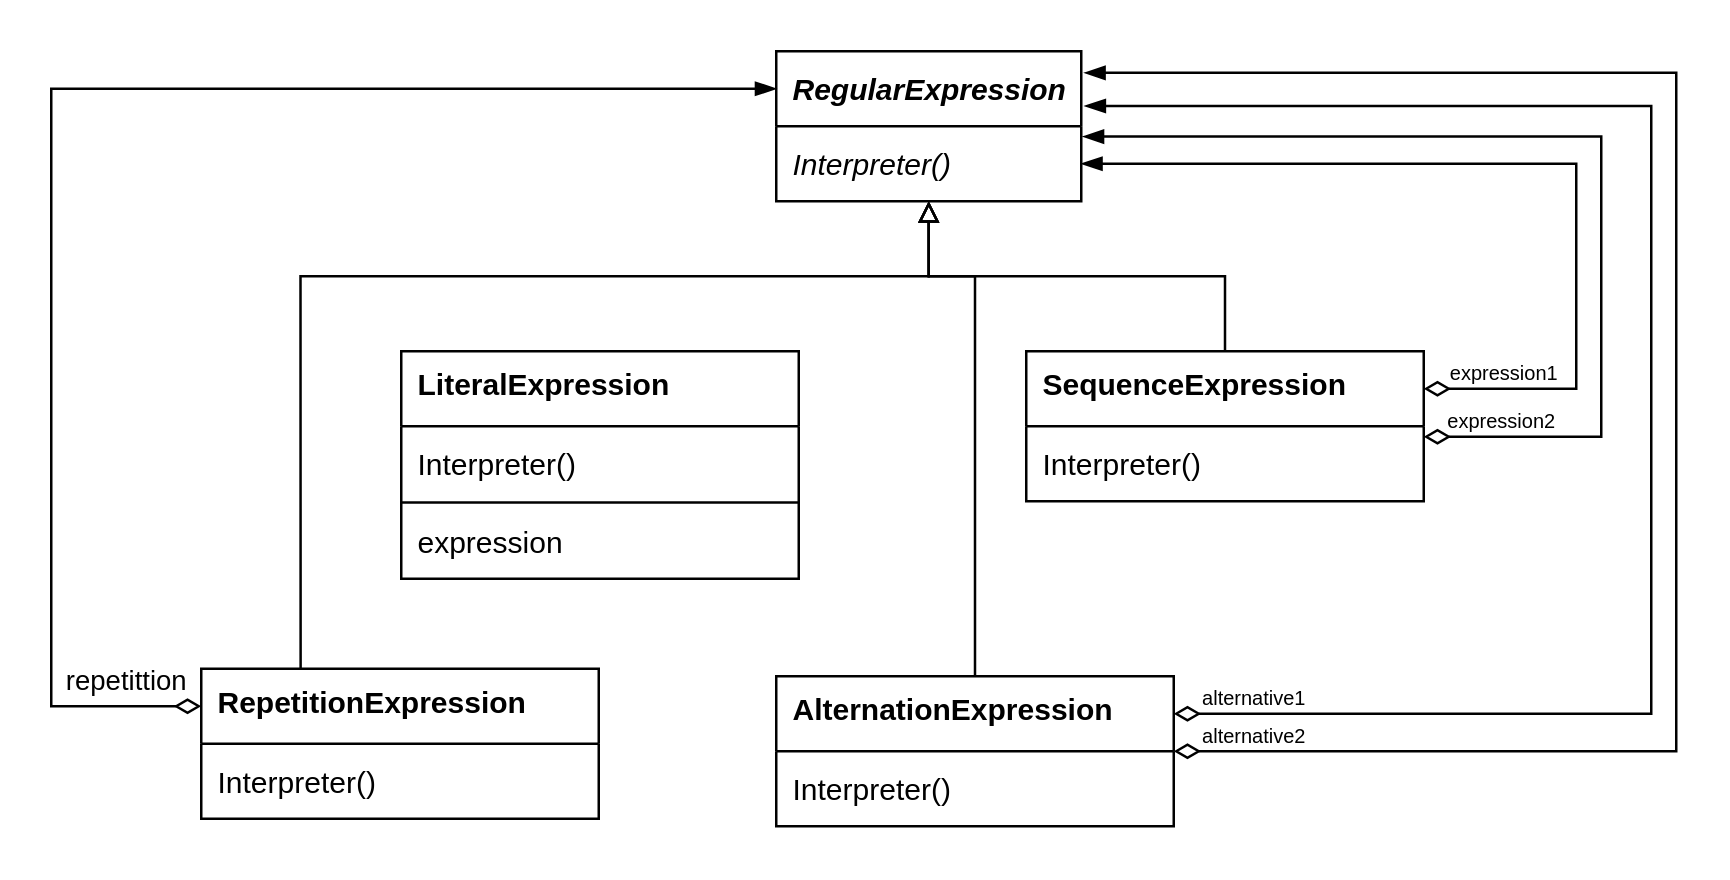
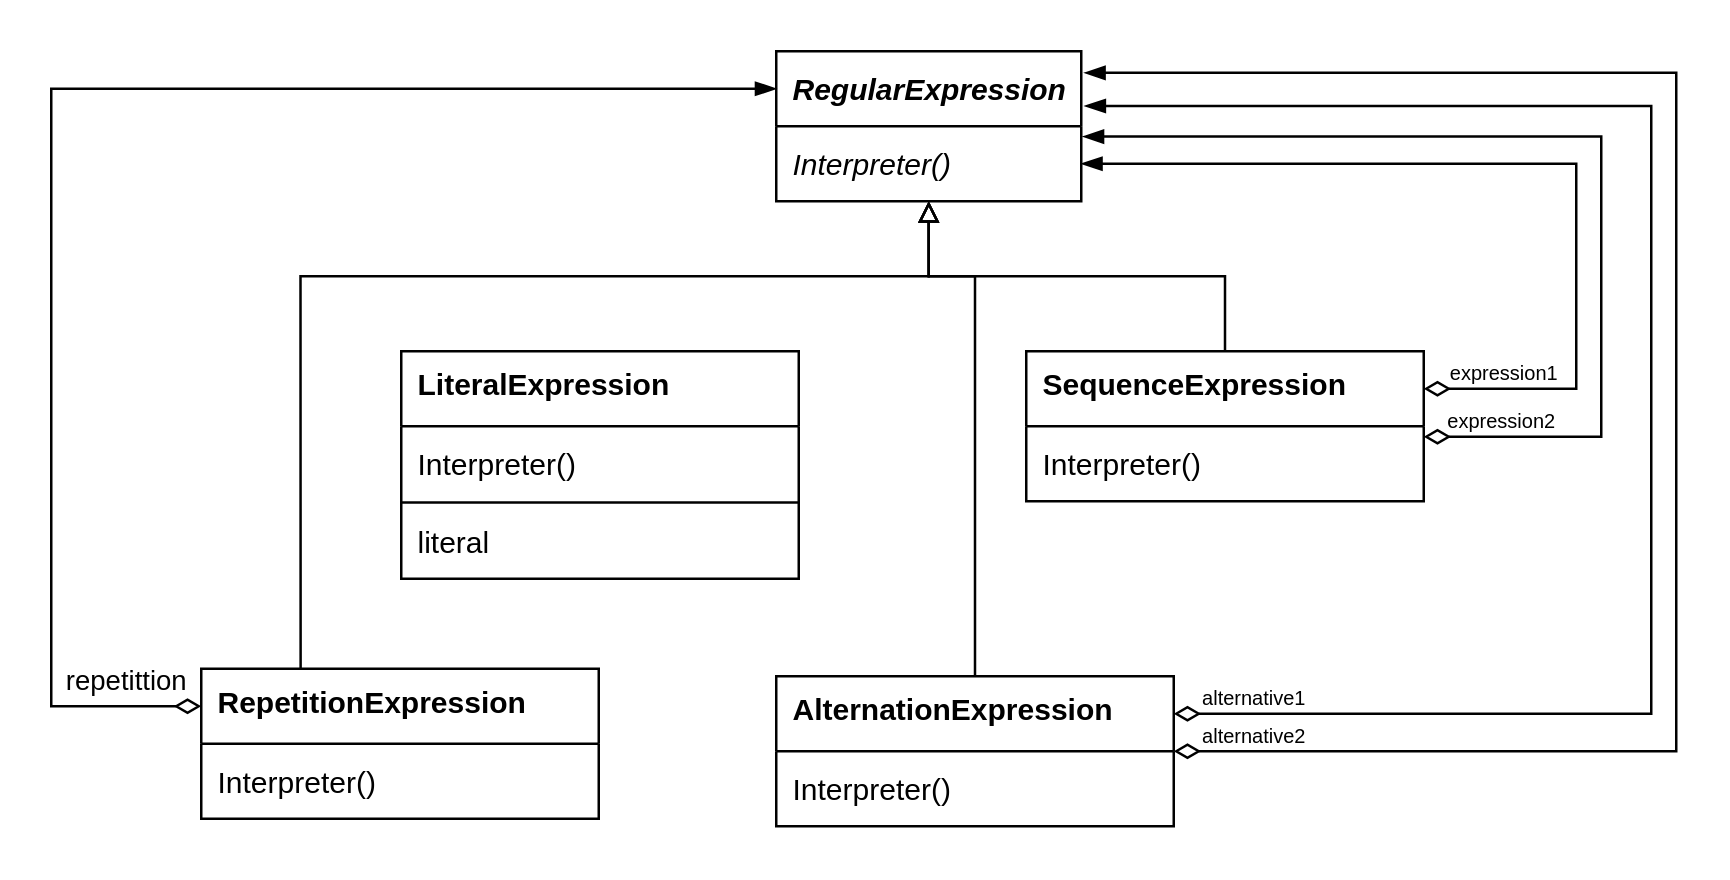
node "expression": label "expression" -> "literal"
